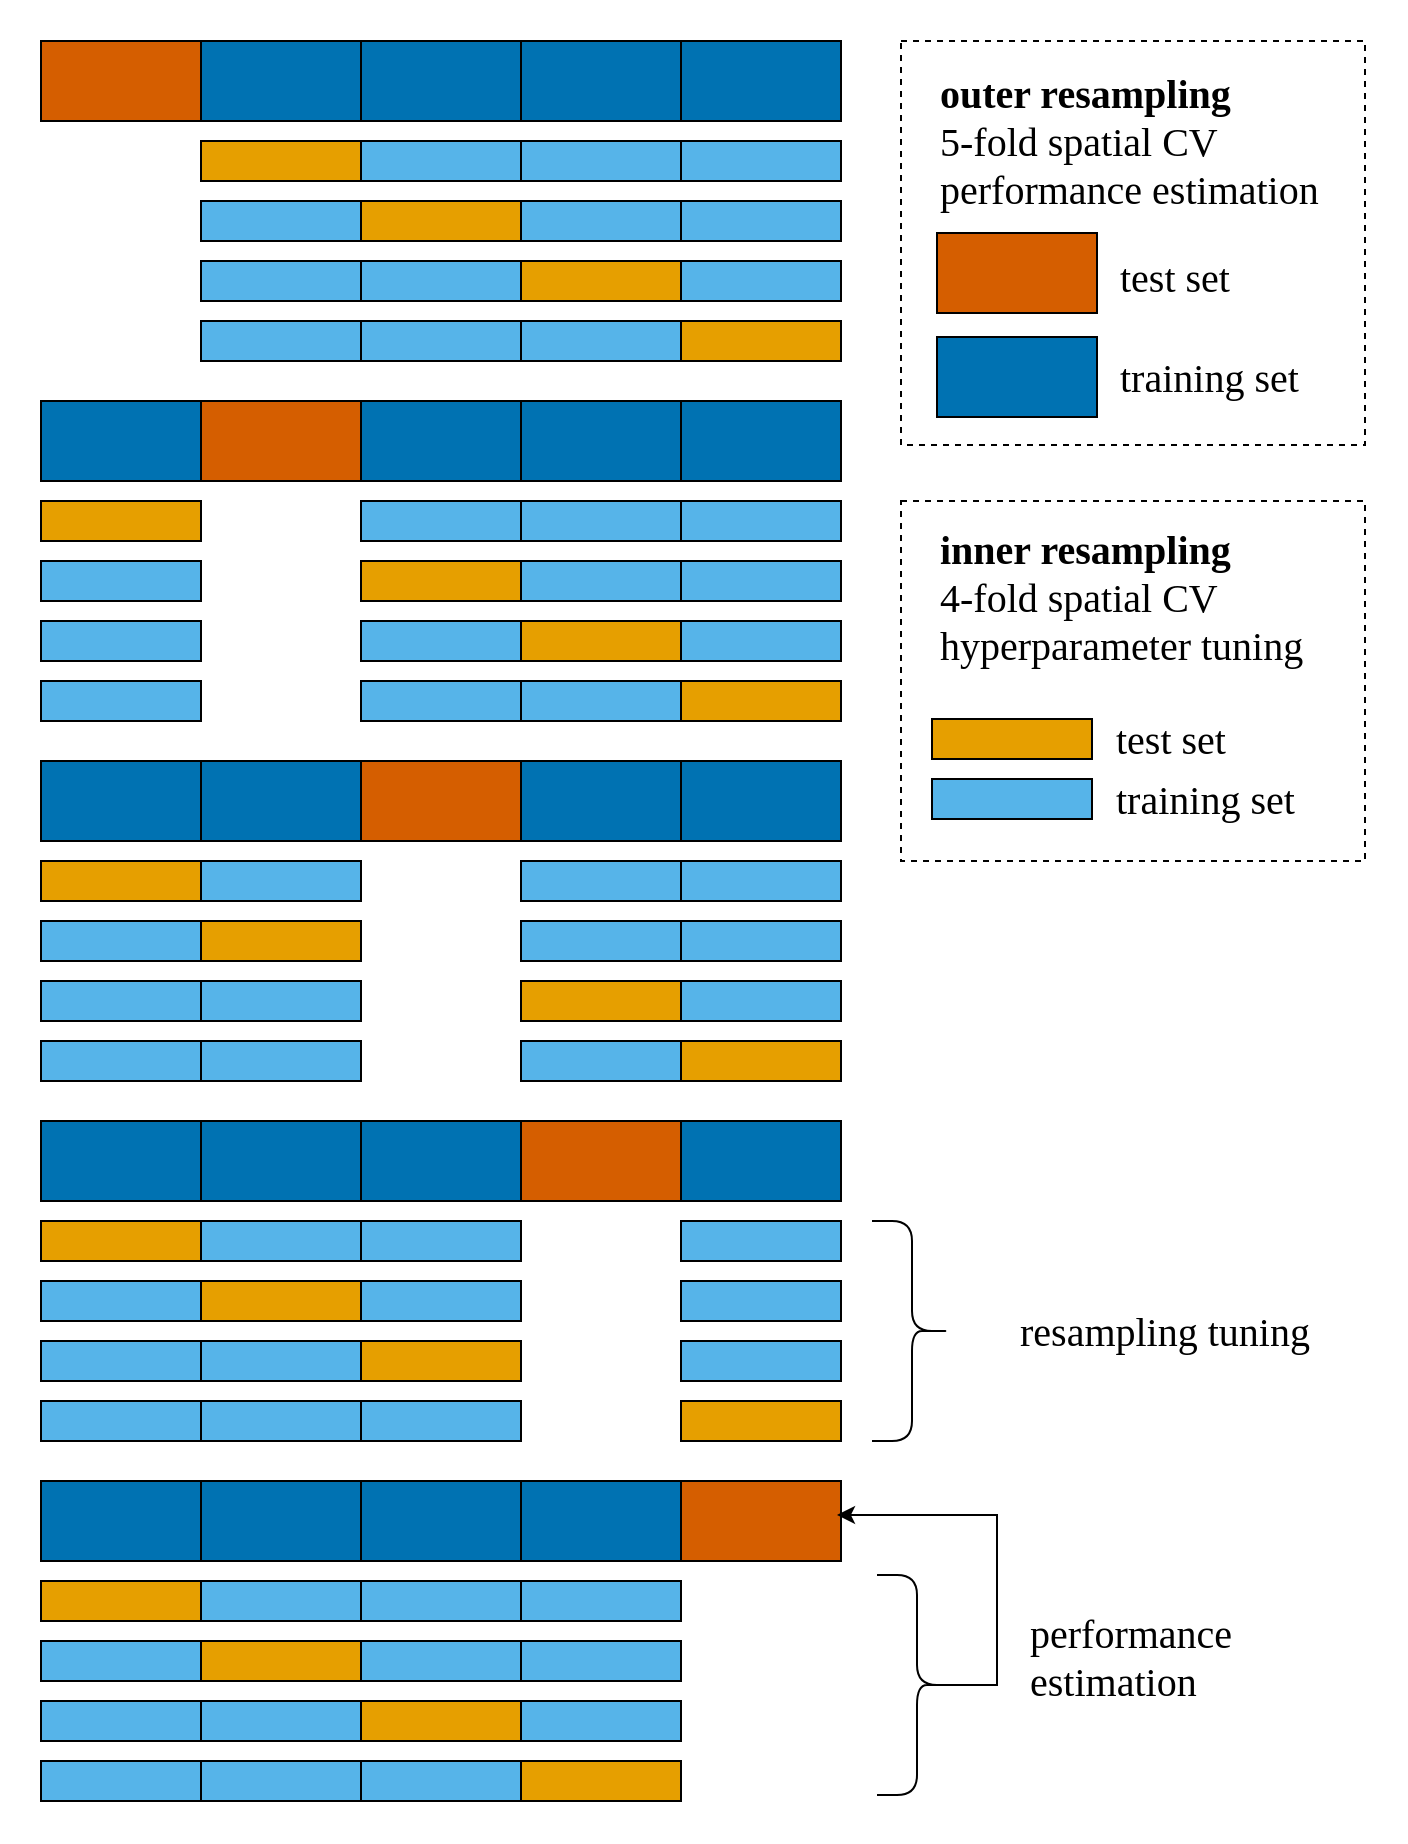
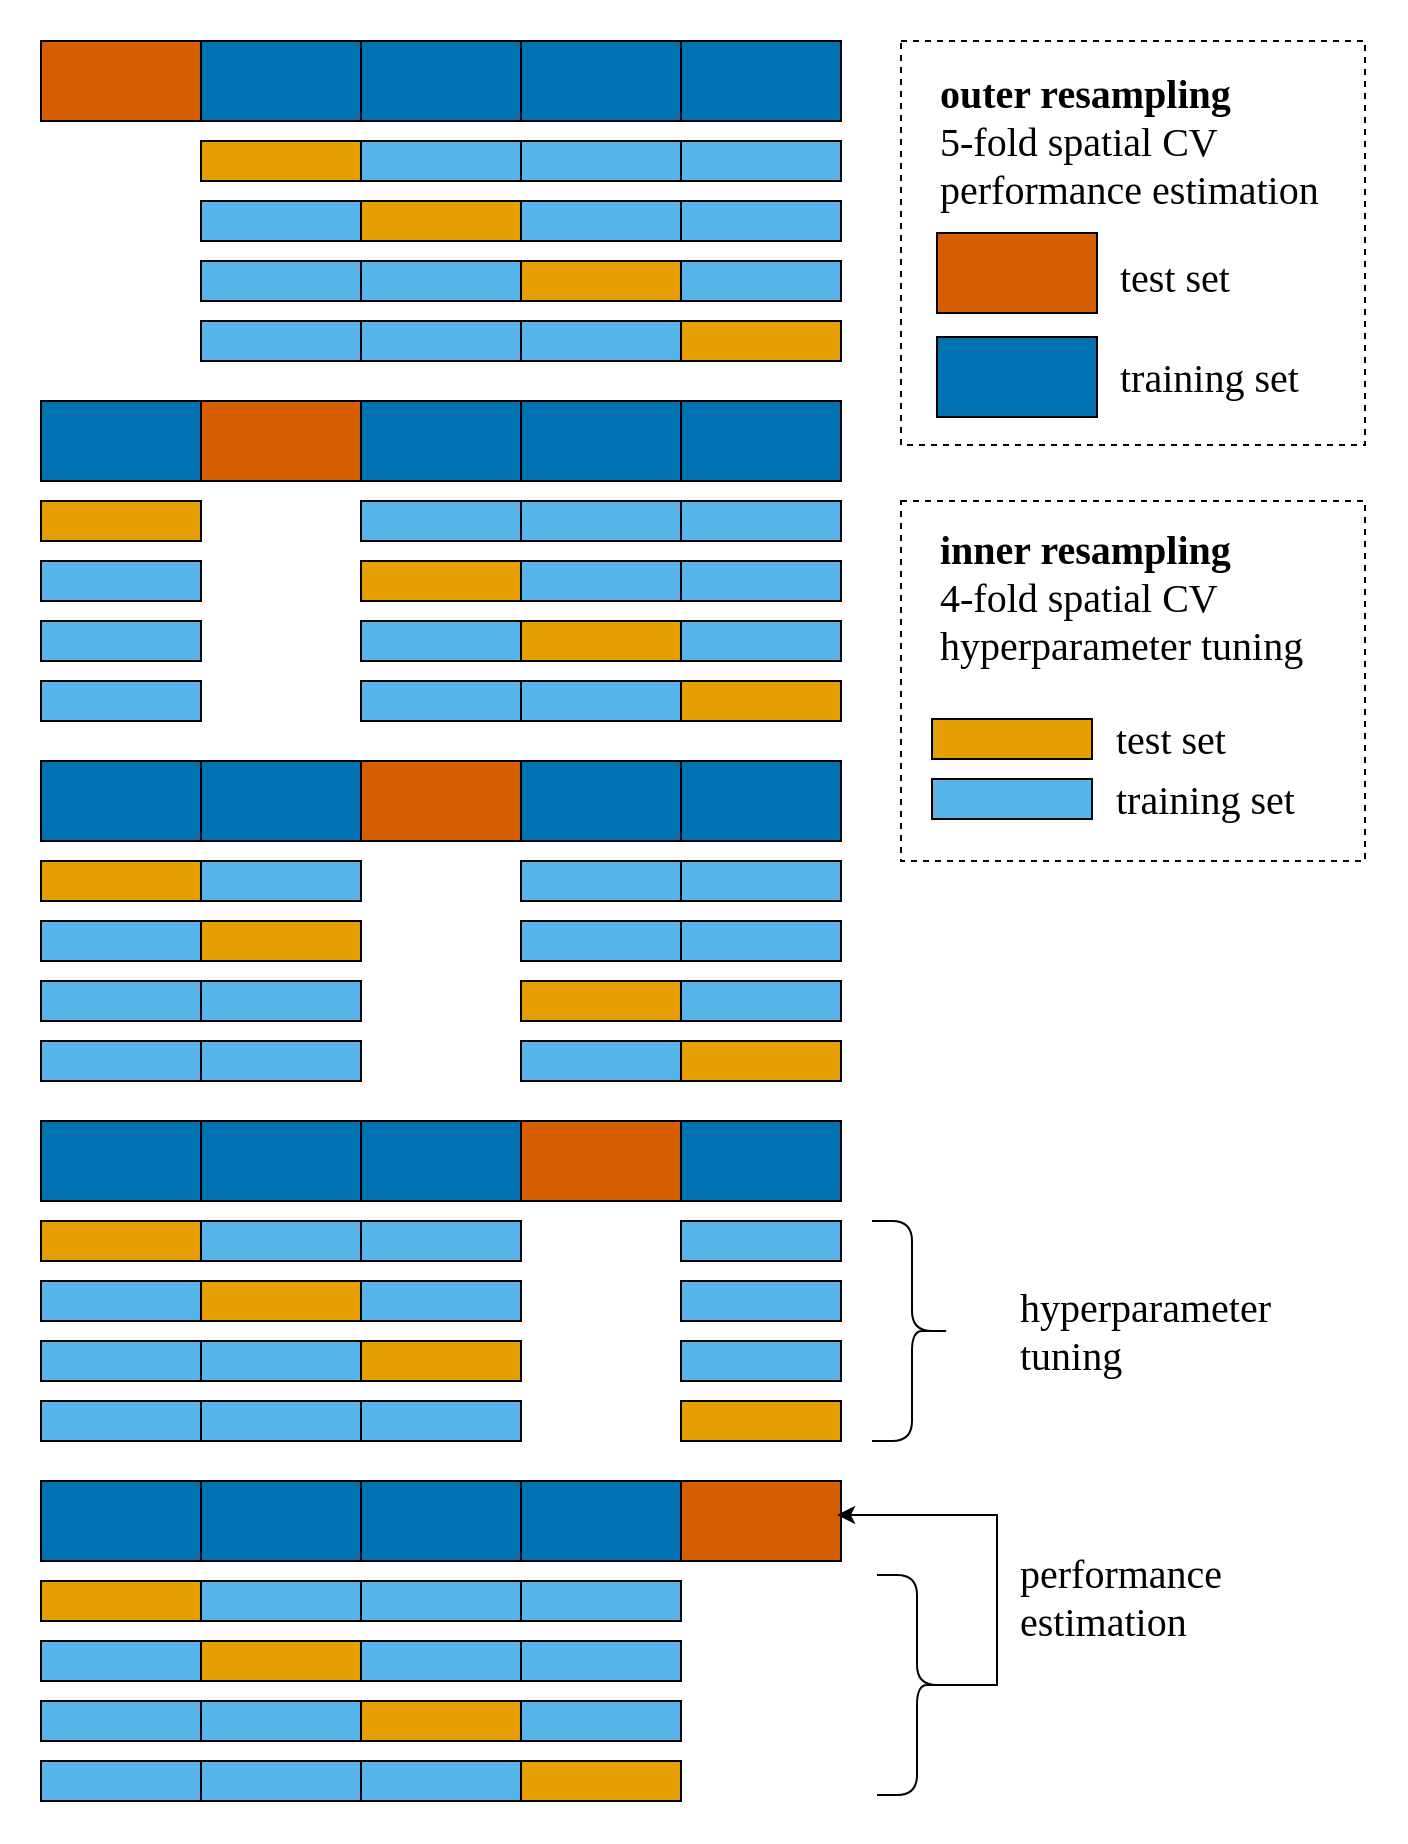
node "resampling tuning": label "resampling tuning" -> "hyperparameter tuning"
node "performance estimation": moved (1177, 1657) -> (1167, 1597)
